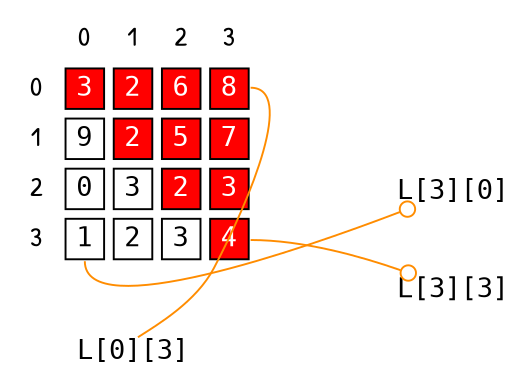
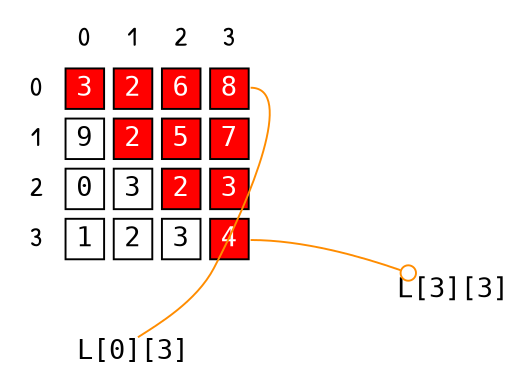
node "L[3][0]": removed
